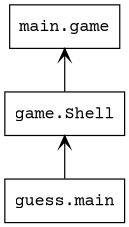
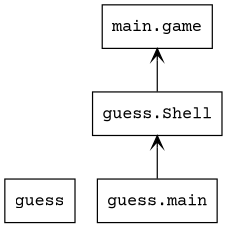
node "game.Shell": label "game.Shell" -> "guess.Shell"
node "guess": added
